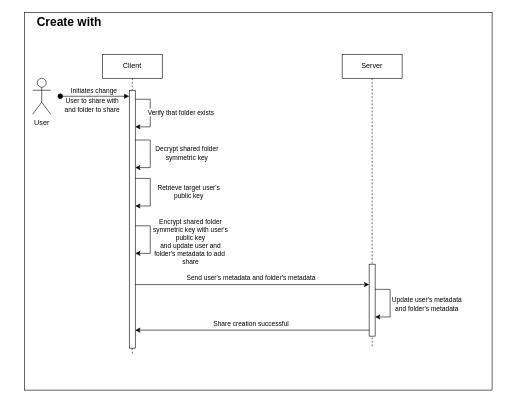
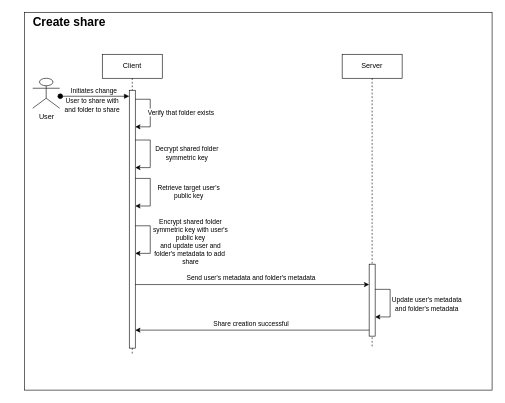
node "Create with": label "Create with" -> "Create share"
node "User": size 18x36 -> 27x30
